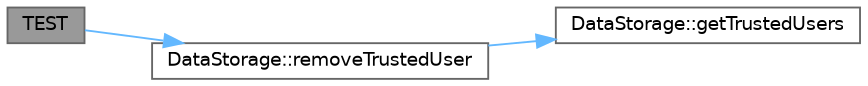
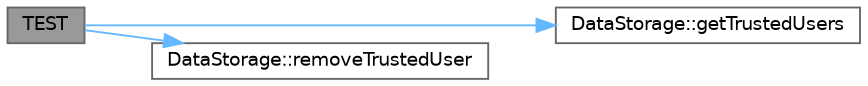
edge "DataStorage::removeTrustedUser" -> "DataStorage::getTrustedUsers": now "TEST" -> "DataStorage::getTrustedUsers"
